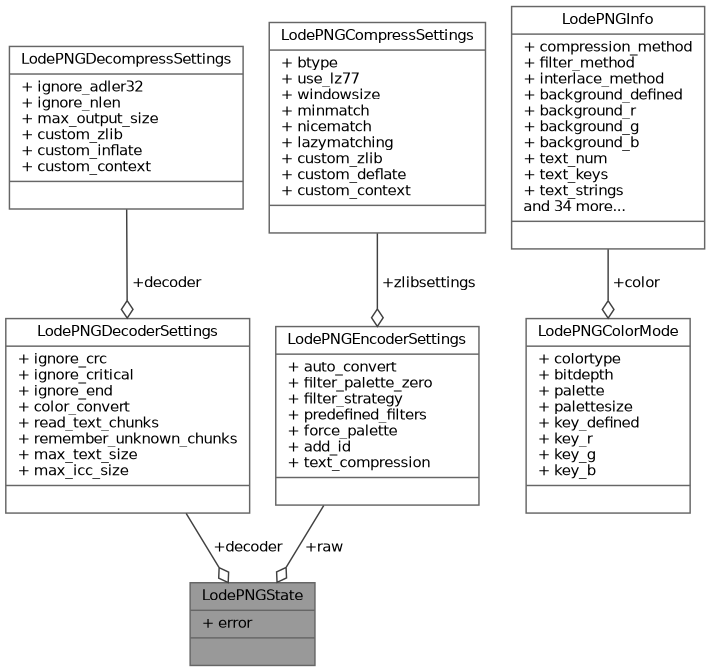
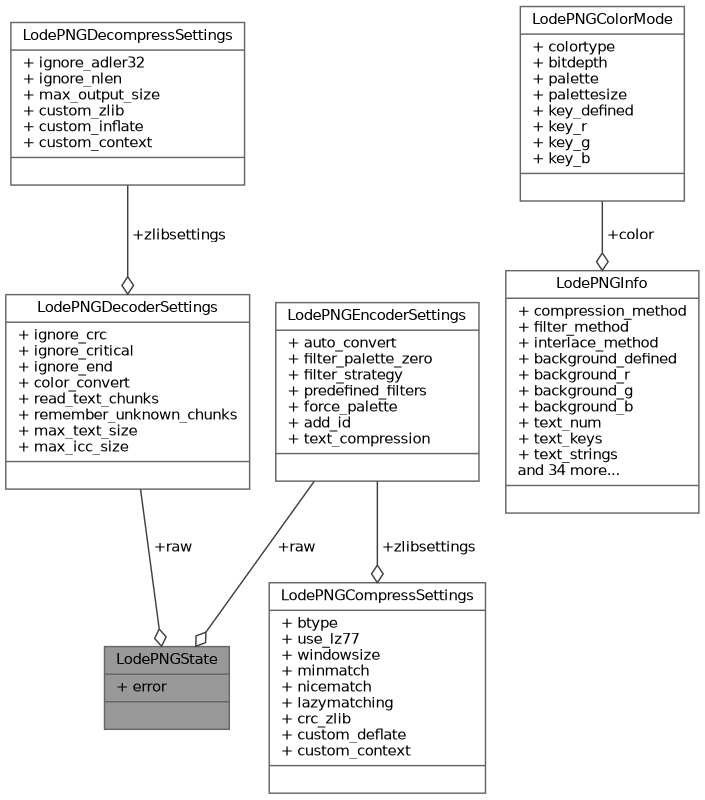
node "LodePNGCompressSettings": text "+ custom_zlib" -> "+ crc_zlib"
edge "LodePNGCompressSettings" -> "LodePNGEncoderSettings": reversed
edge "LodePNGInfo" -> "LodePNGColorMode": reversed
edge "LodePNGDecompressSettings" -> "LodePNGDecoderSettings": label " +decoder" -> " +zlibsettings"
edge "LodePNGDecoderSettings" -> "LodePNGState": label " +decoder" -> " +raw"
